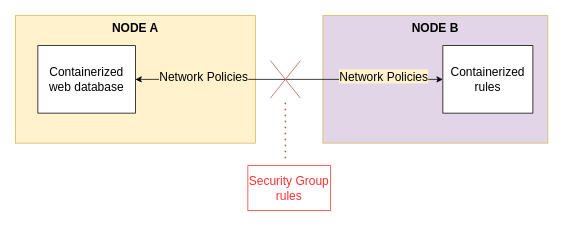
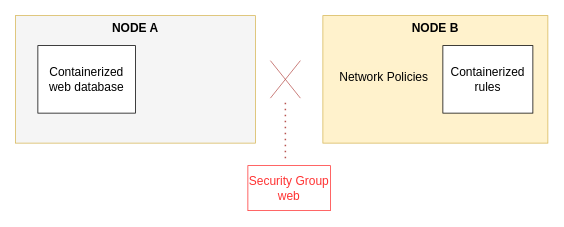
node "NODE A": fillcolor #fff2cc -> #f5f5f5
edge "Containerized web database" -- "Containerized rules": removed, label "Network Policies"
node "NODE B": fillcolor #e1d5e7 -> #fff2cc
node "Security Group rules": label "Security Group rules" -> "Security Group web"
